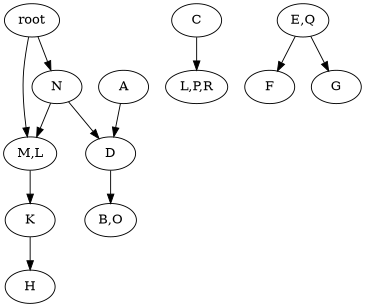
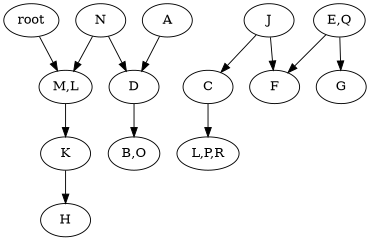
node "J": added
edge "root" -> "N": removed
